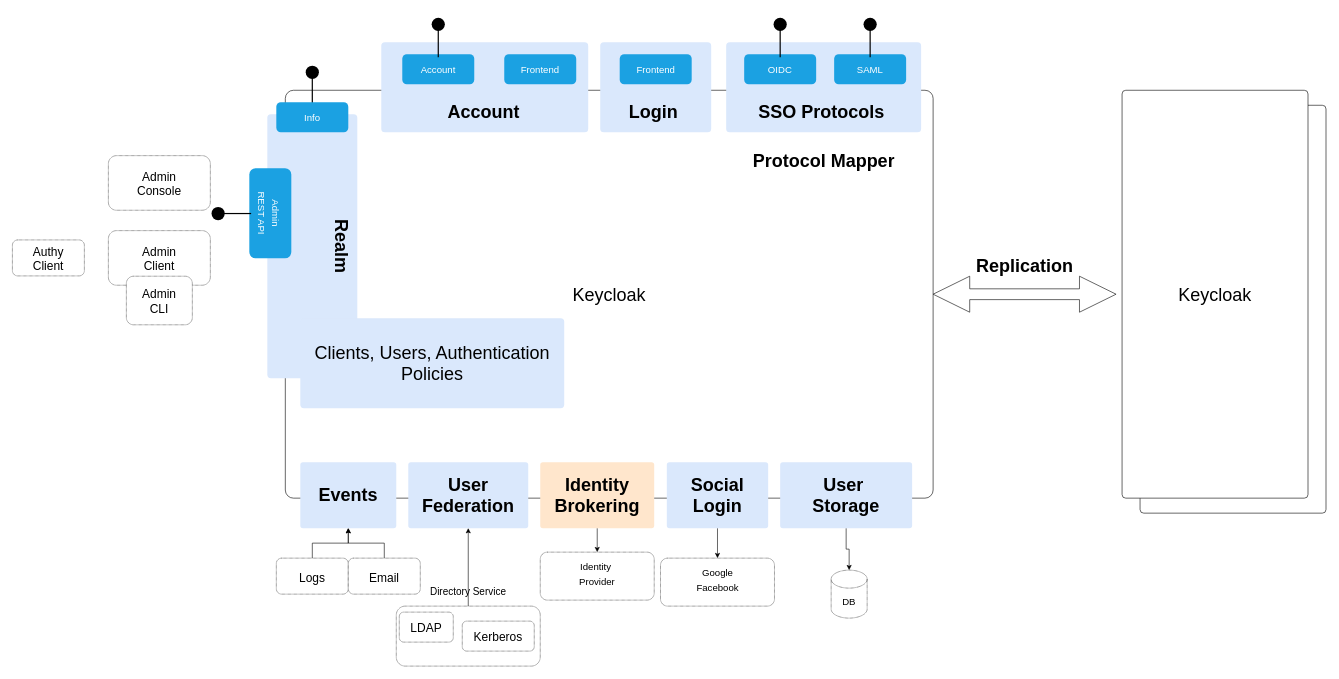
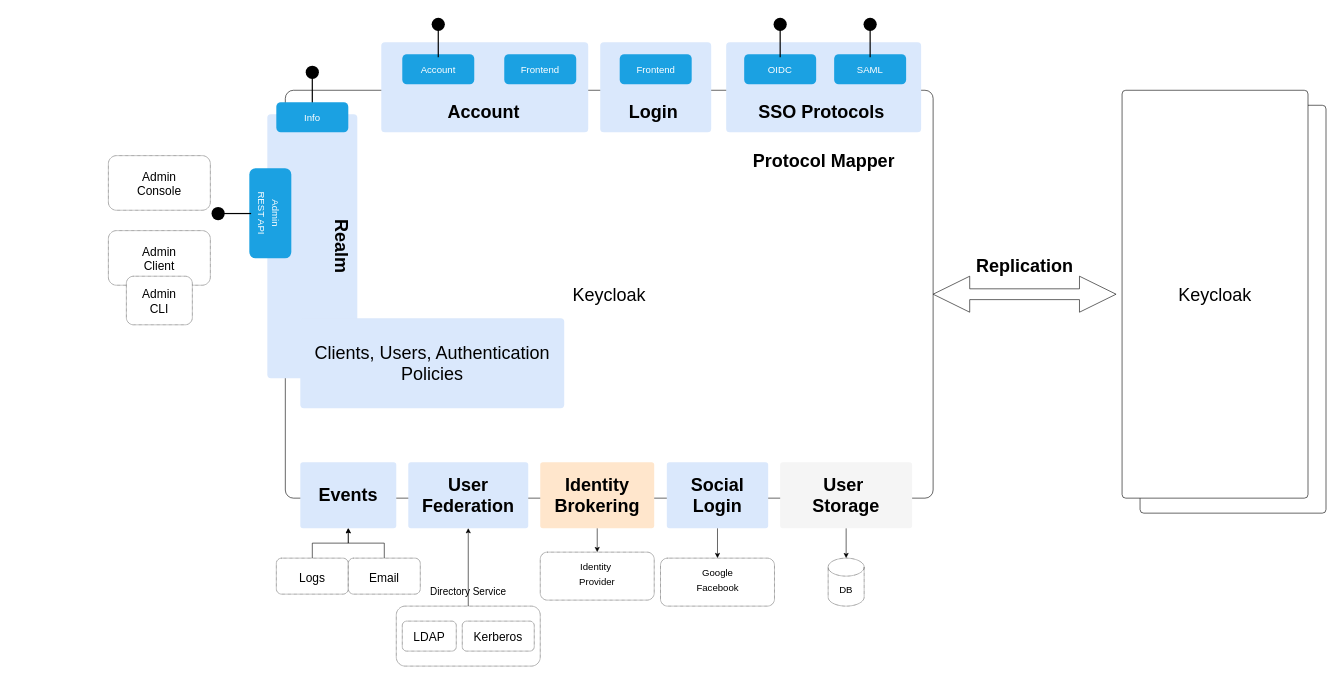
node "Authy Client": removed
node "User Storage": fillcolor #dae8fc -> #f5f5f5
node "DB": moved (849, 594) -> (846, 582)
node "LDAP": moved (426, 627) -> (429, 636)
